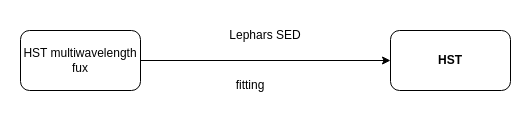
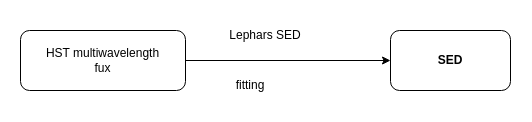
node "HST multiwavelength fux": size 120x60 -> 165x60
node "HST": label "HST" -> "SED"
